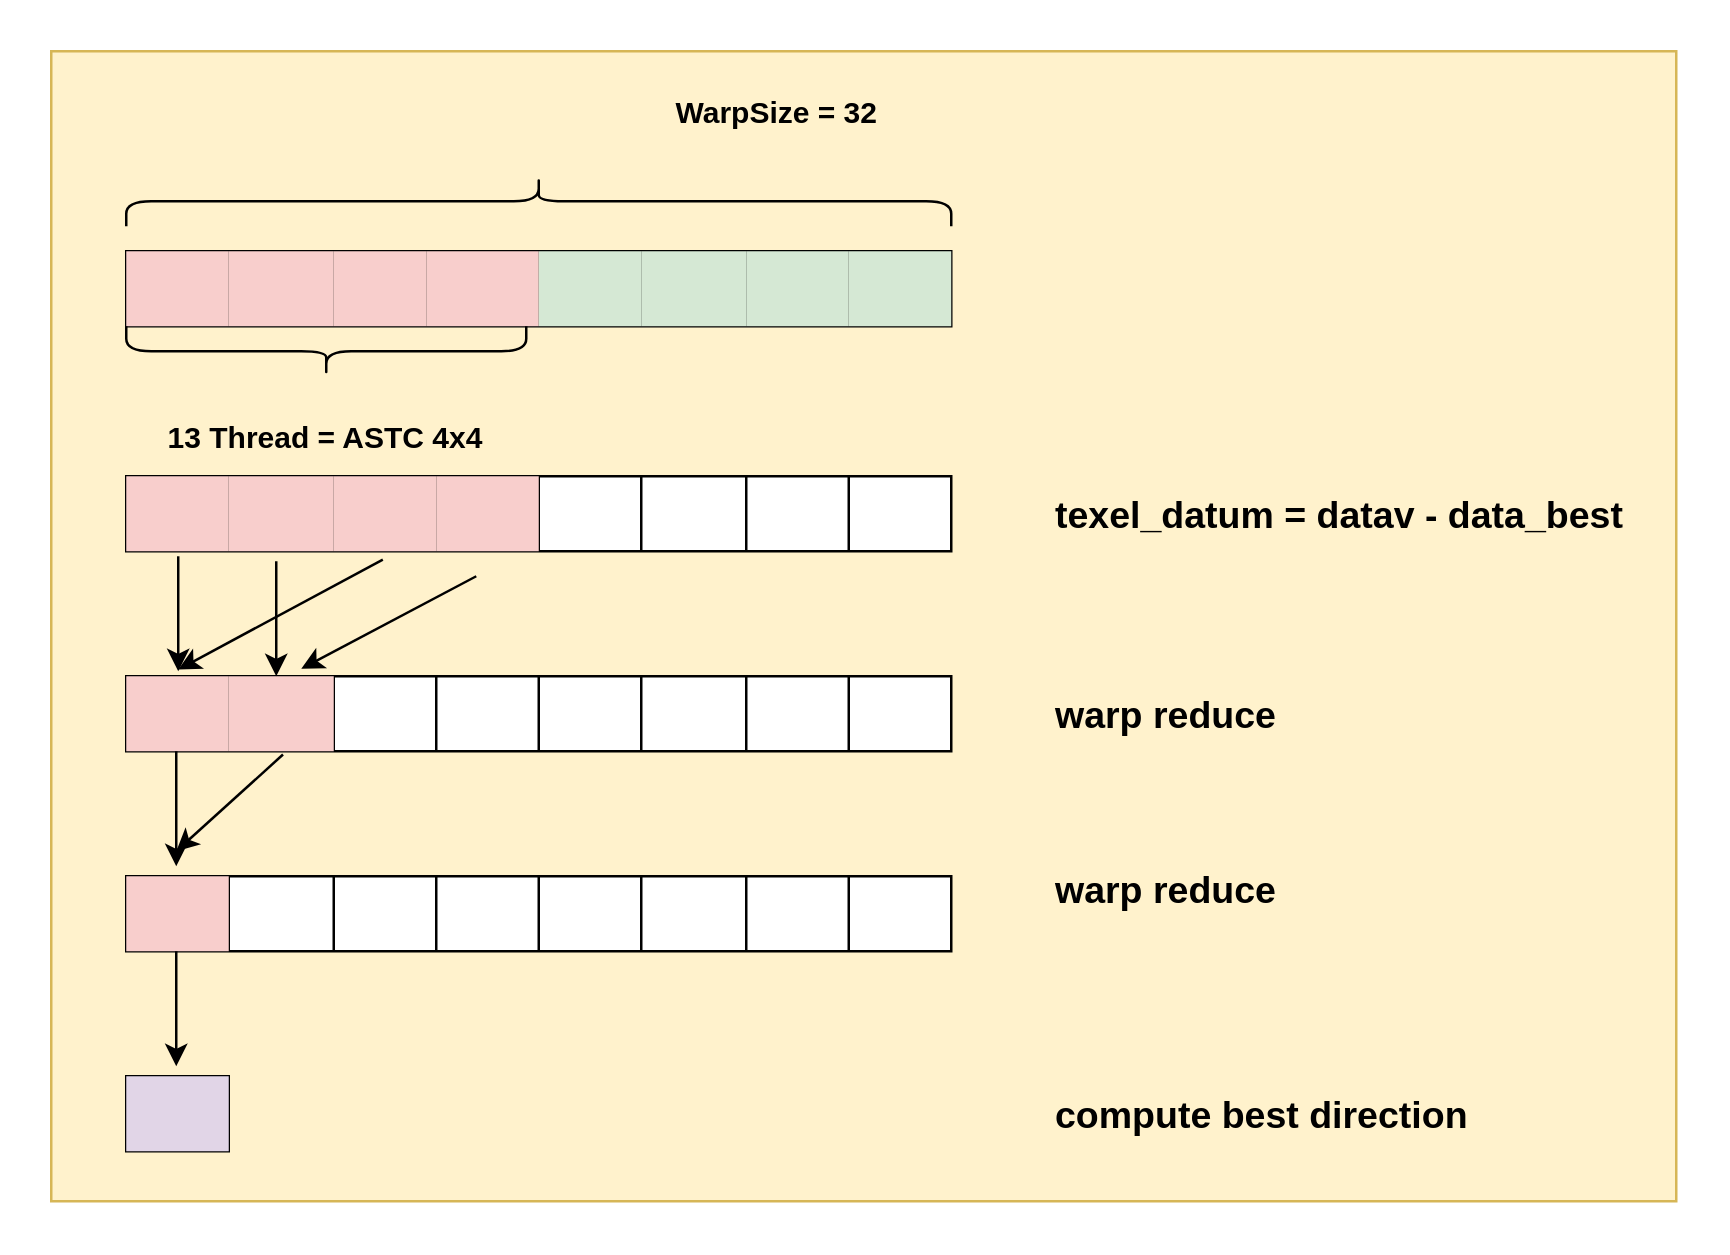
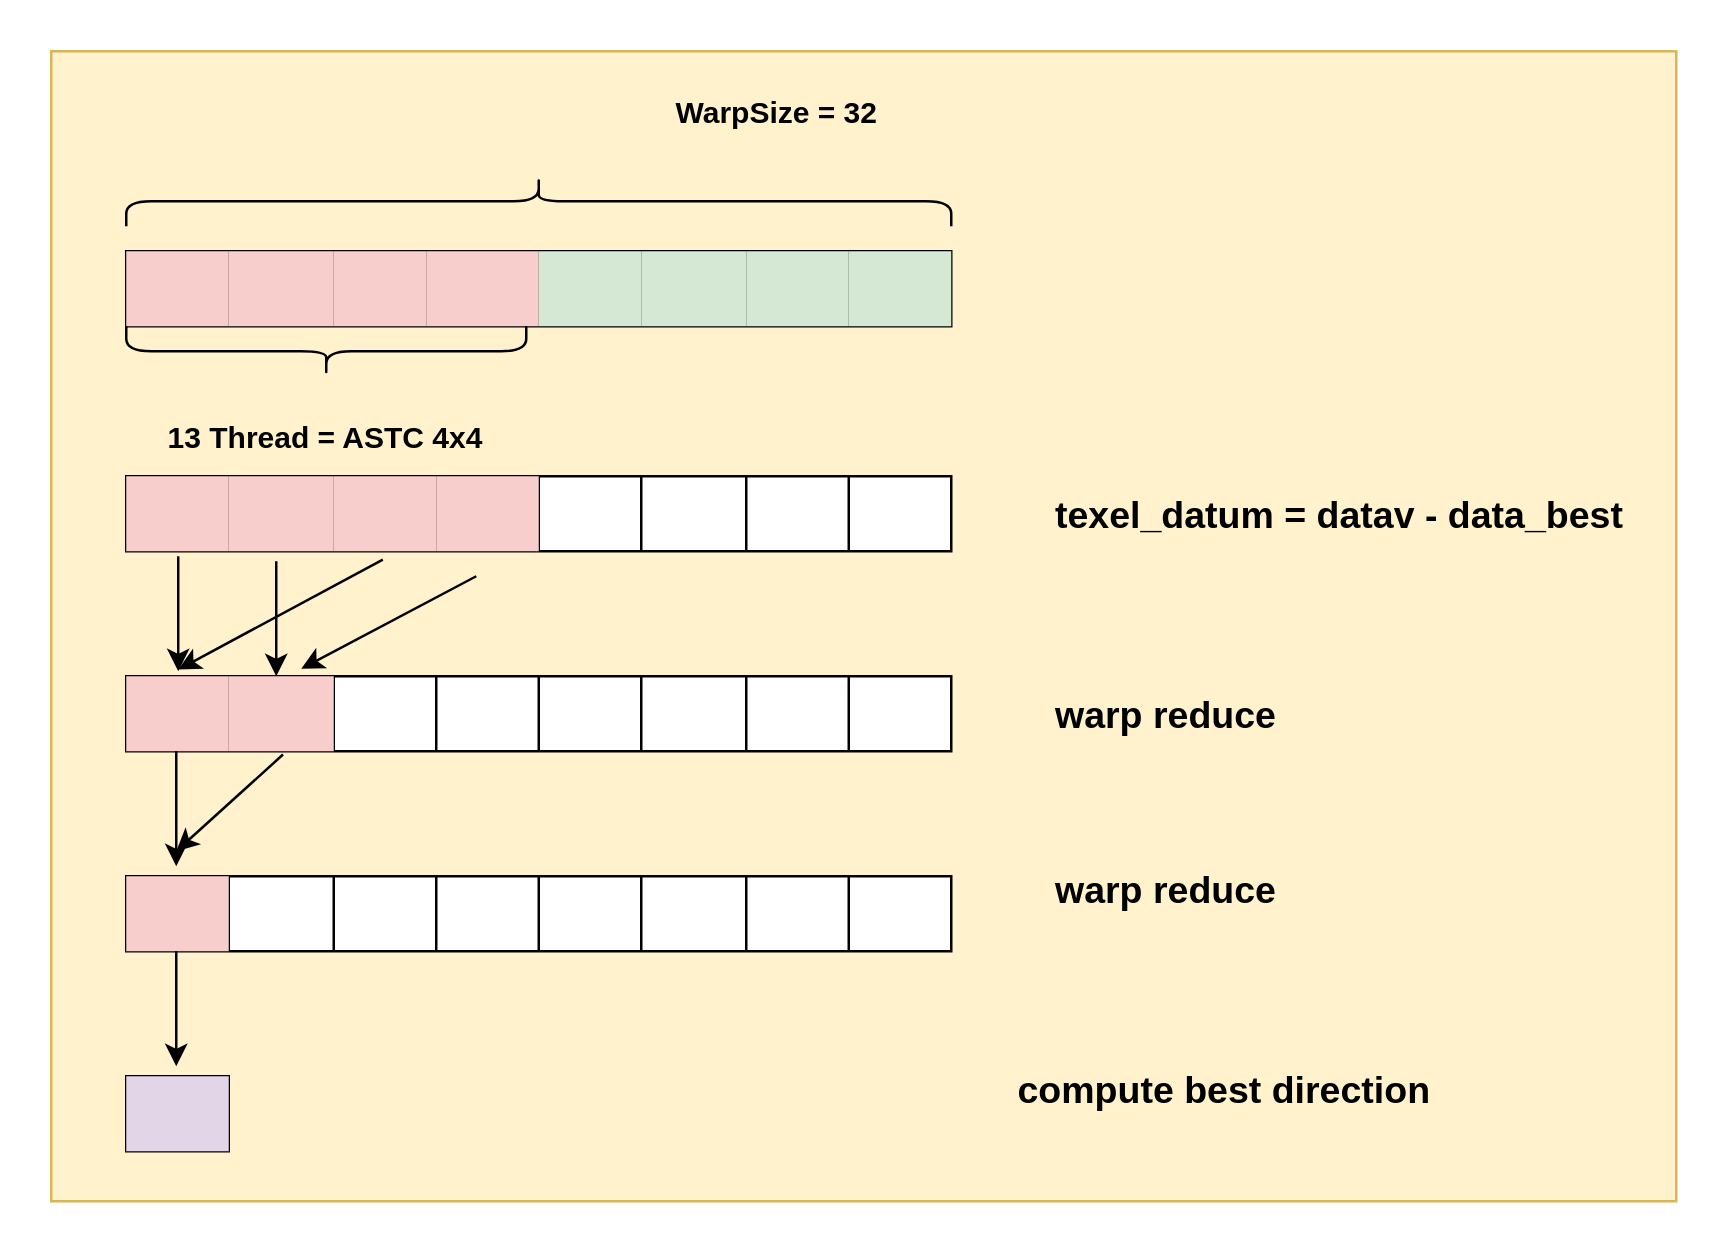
node "compute best direction": moved (1351, 1114) -> (1314, 1089)
